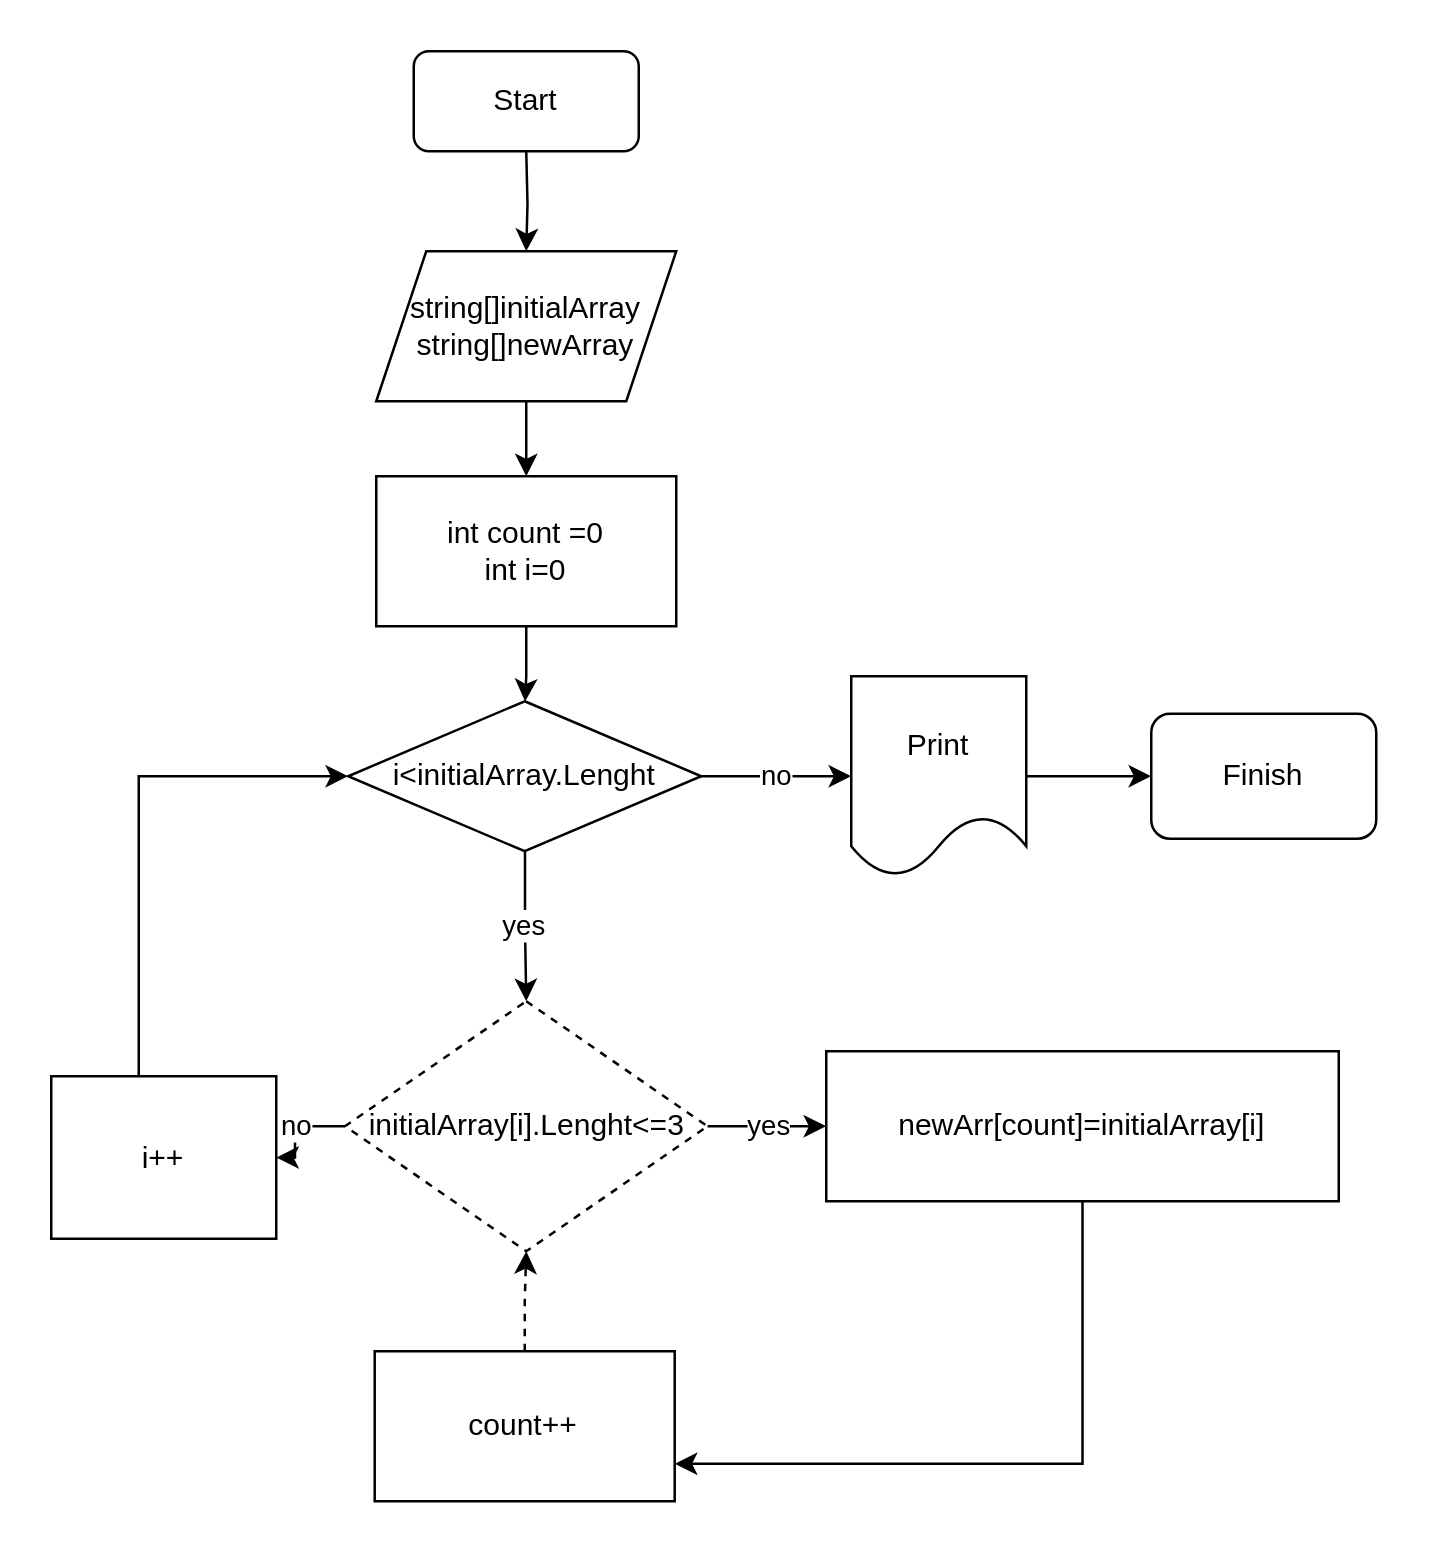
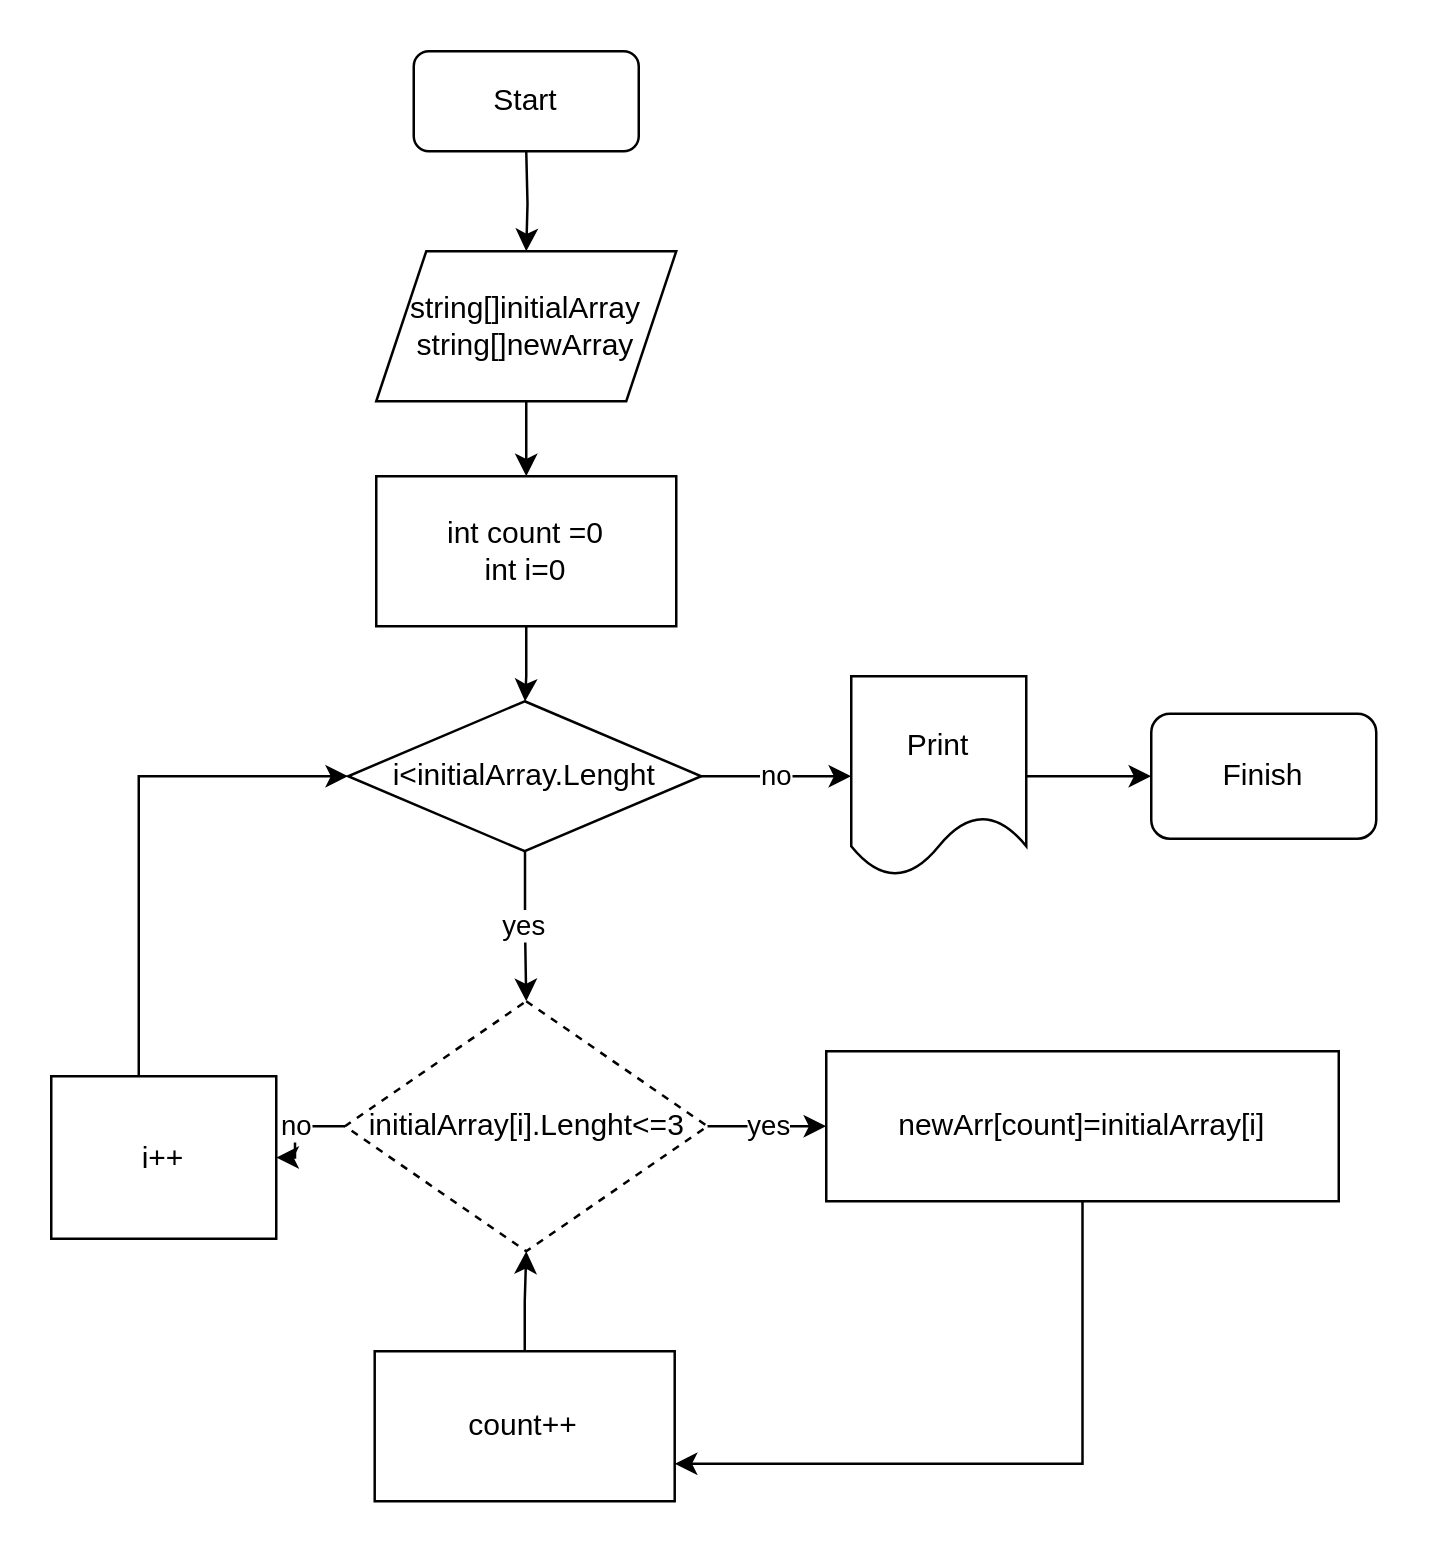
edge "count++" -> "initialArray[i].Lenght<=3": style dashed -> solid
